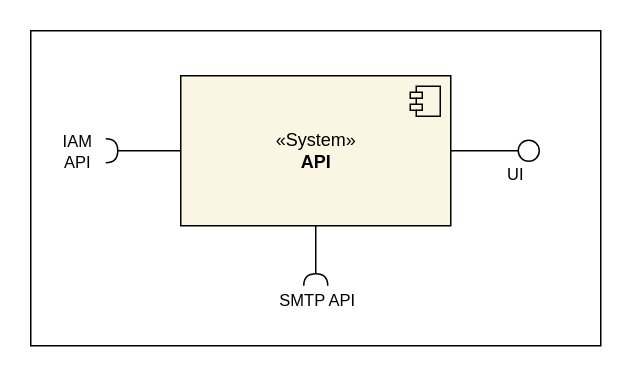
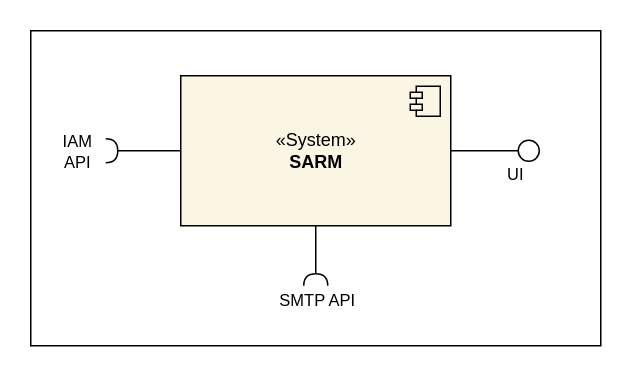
node "«System» API": label "«System» API" -> "«System» SARM"
